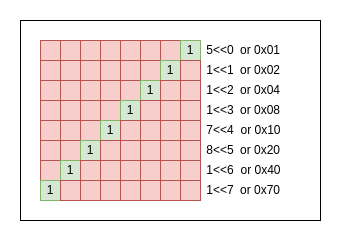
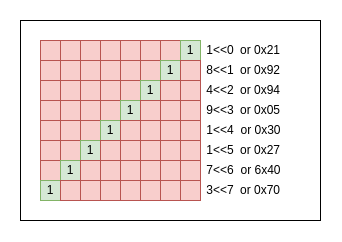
node "5<<0": label "5<<0" -> "1<<0"
node "or 0x01": label "or 0x01" -> "or 0x21"
node "1<<1": label "1<<1" -> "8<<1"
node "or 0x02": label "or 0x02" -> "or 0x92"
node "1<<2": label "1<<2" -> "4<<2"
node "or 0x04": label "or 0x04" -> "or 0x94"
node "1<<3": label "1<<3" -> "9<<3"
node "or 0x08": label "or 0x08" -> "or 0x05"
node "7<<4": label "7<<4" -> "1<<4"
node "or 0x10": label "or 0x10" -> "or 0x30"
node "8<<5": label "8<<5" -> "1<<5"
node "or 0x20": label "or 0x20" -> "or 0x27"
node "1<<6": label "1<<6" -> "7<<6"
node "or 0x40": label "or 0x40" -> "or 6x40"
node "1<<7": label "1<<7" -> "3<<7"
